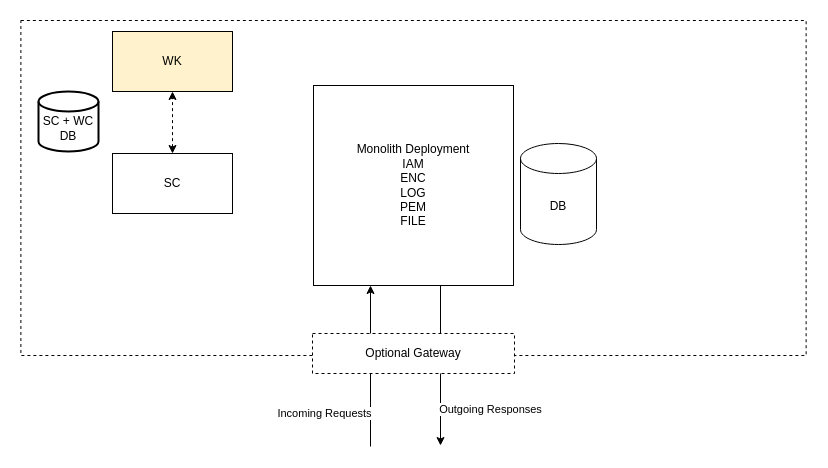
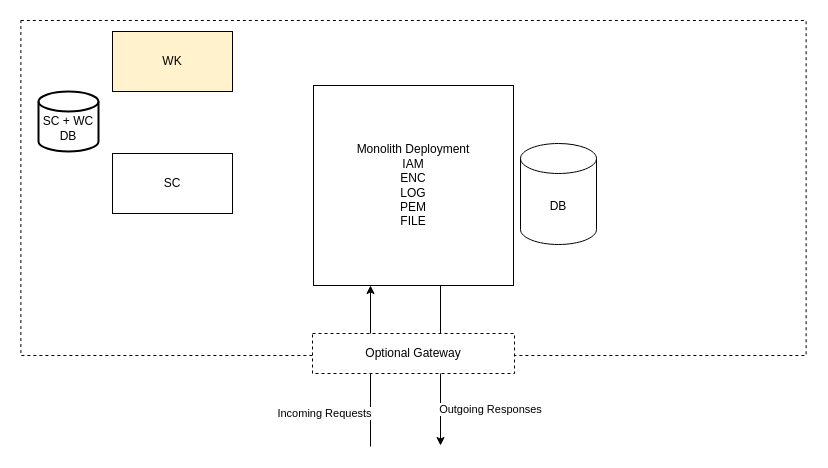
edge "WK" -- "SC": removed
